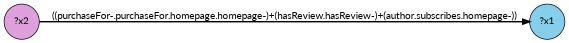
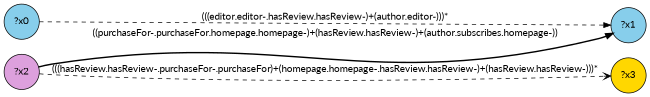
node "?x0": added
node "?x3": added
